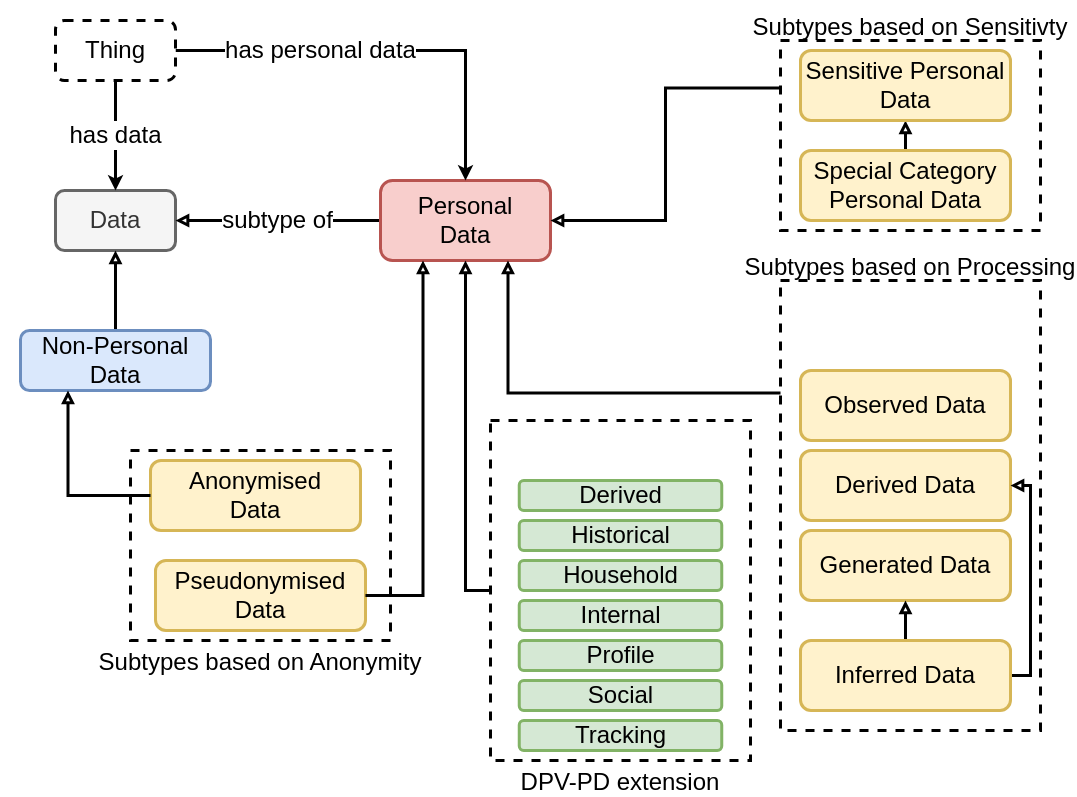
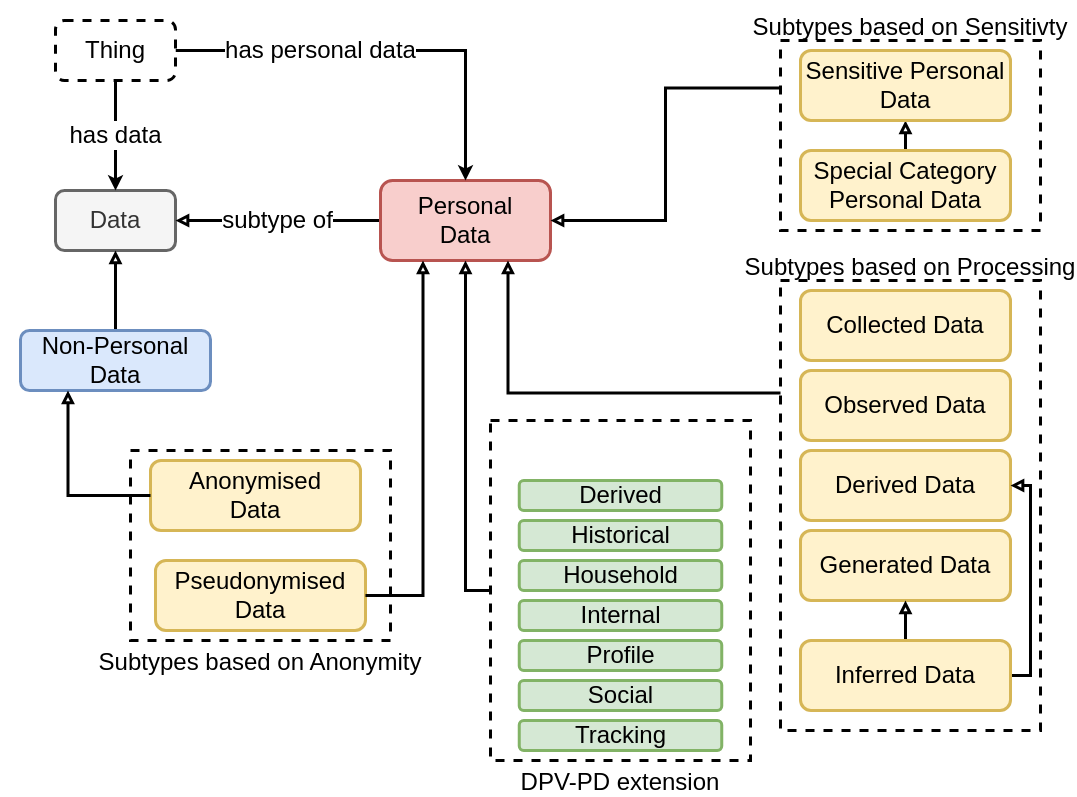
node "Collected Data": added
